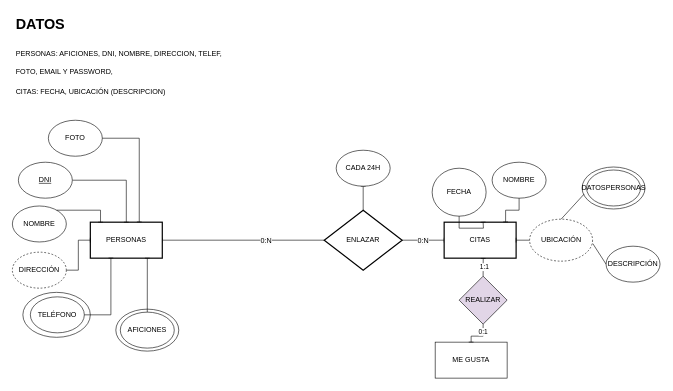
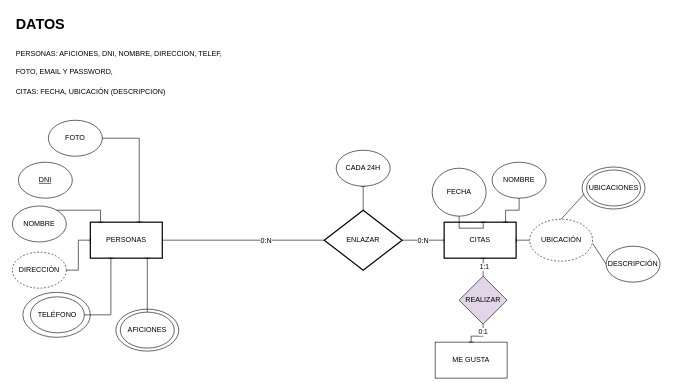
edge "DNI" -> "PERSONAS": removed
node "DATOSPERSONAS": label "DATOSPERSONAS" -> "UBICACIONES"
